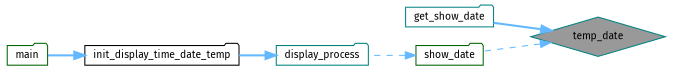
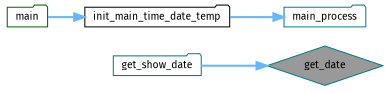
node "temp_date": label "temp_date" -> "get_date"
node "init_display_time_date_temp": label "init_display_time_date_temp" -> "init_main_time_date_temp"
node "display_process": label "display_process" -> "main_process"
node "show_date": removed
